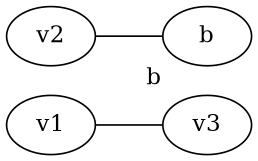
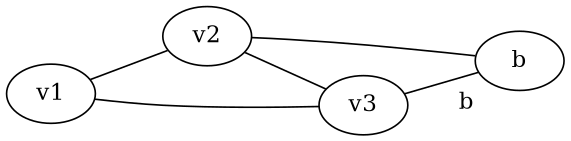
edge "v2" -- "v1": added
edge "v2" -- "v3": added
edge "b b" -- "v3": added
